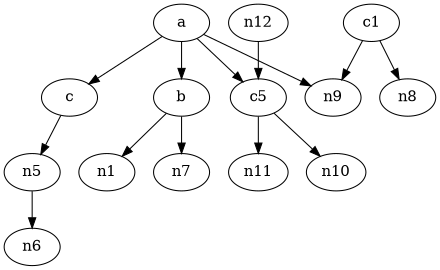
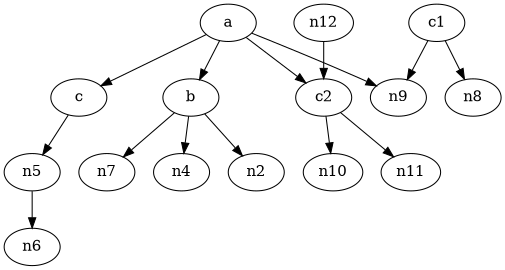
node "c5": label "c5" -> "c2"
node "n1": label "n1" -> "n4"
node "n2": added
